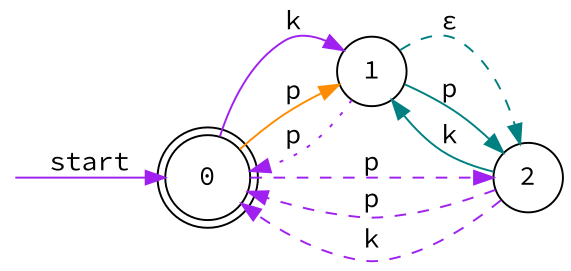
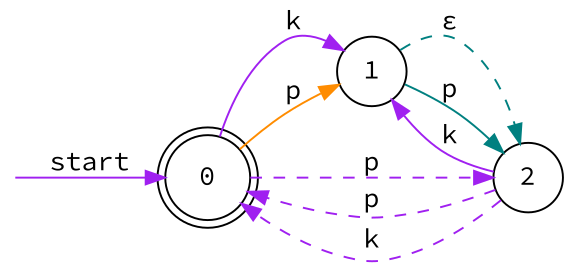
edge "1" -> "0": removed, label "p"
edge "2" -> "1": color teal -> purple
